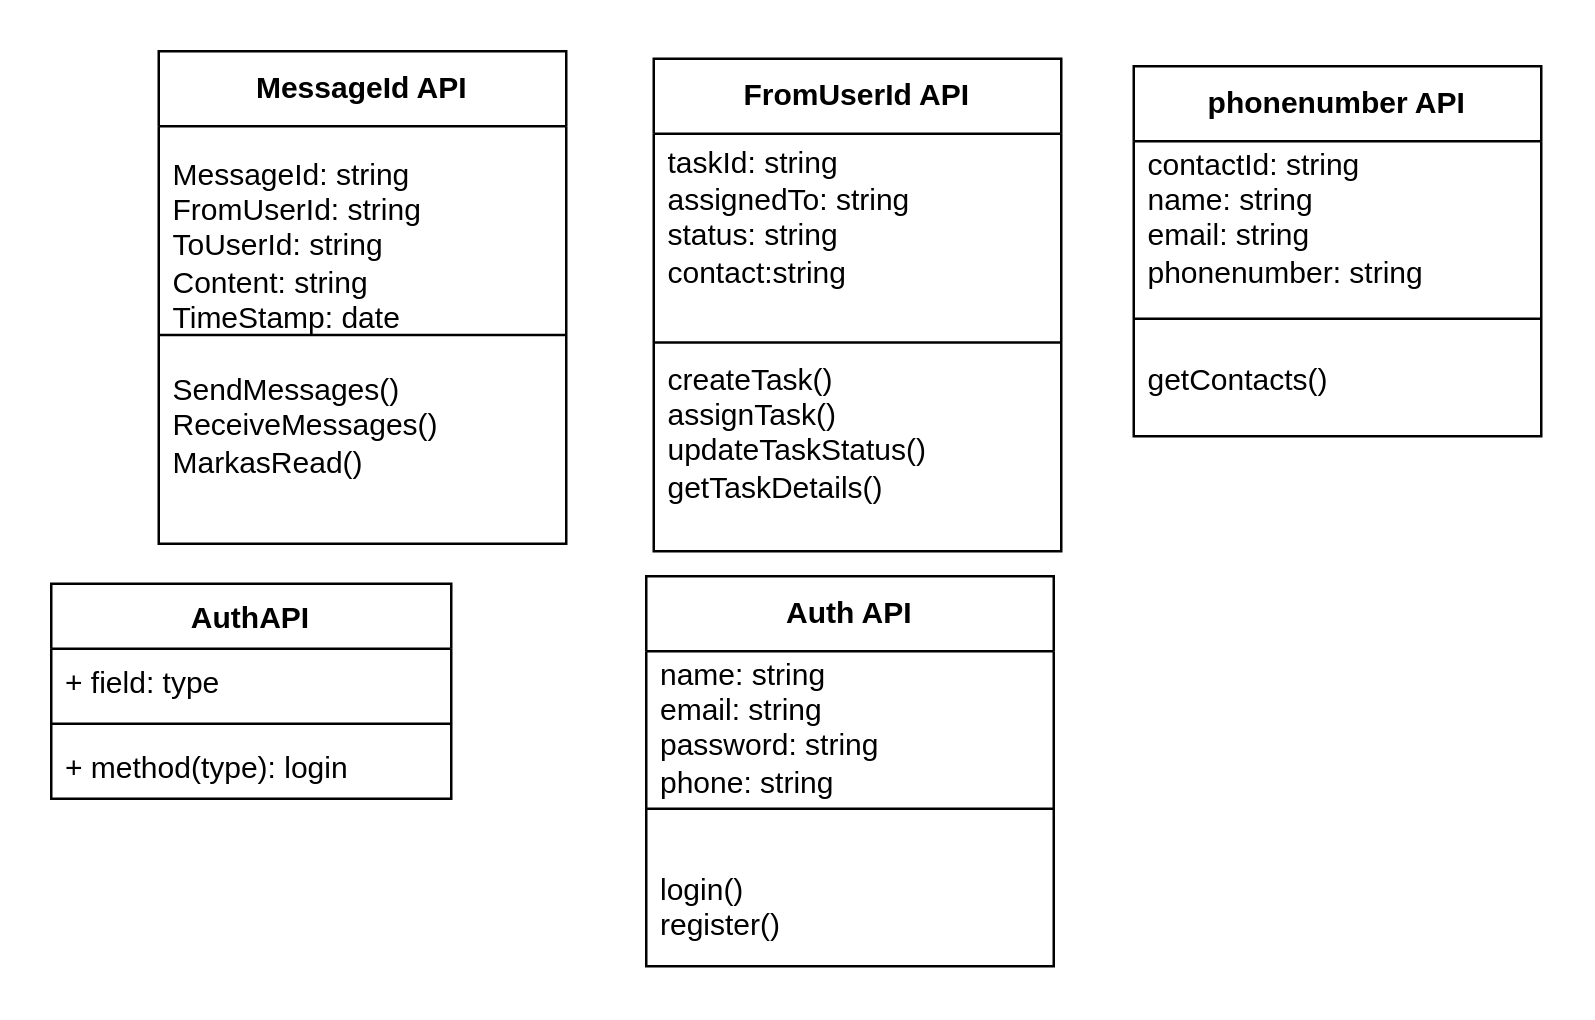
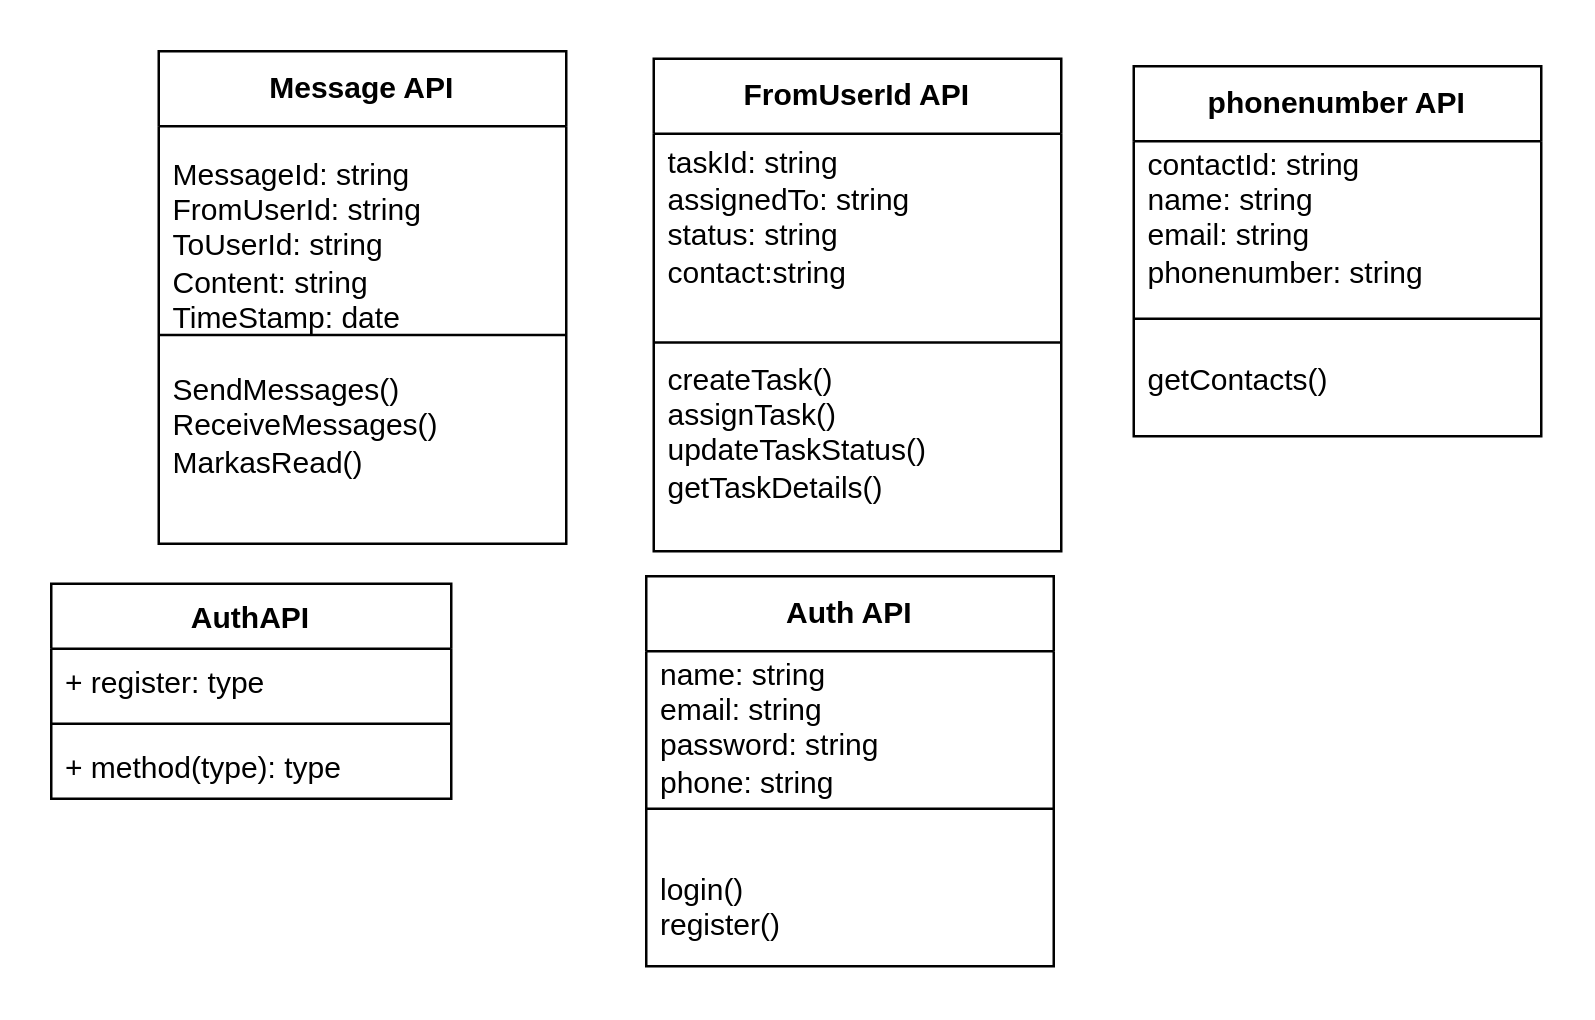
node "MessageId API": label "MessageId API" -> "Message API"
node "+ field: type": label "+ field: type" -> "+ register: type"
node "+ method(type): login": label "+ method(type): login" -> "+ method(type): type"
